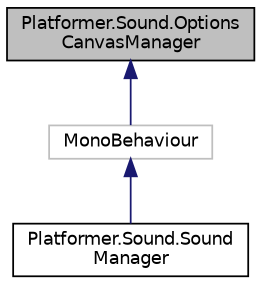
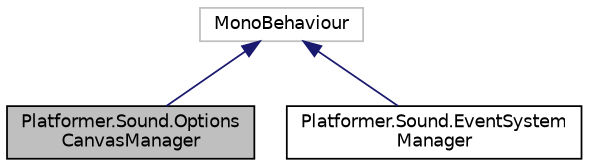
edge "MonoBehaviour" -> "Platformer.Sound.Options CanvasManager": reversed
node "Platformer.Sound.Sound Manager": label "Platformer.Sound.Sound Manager" -> "Platformer.Sound.EventSystem Manager"
